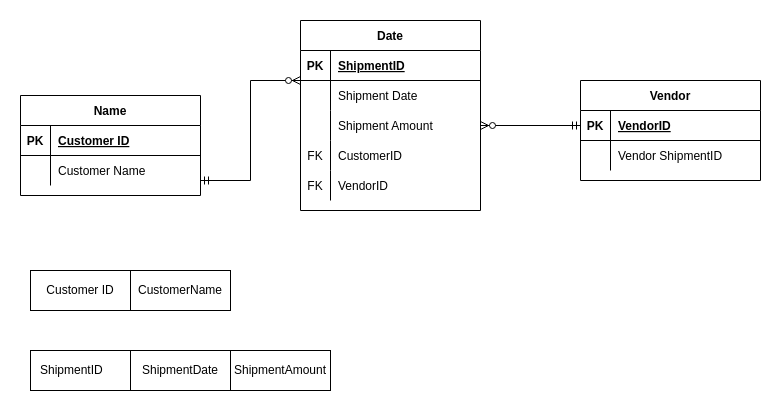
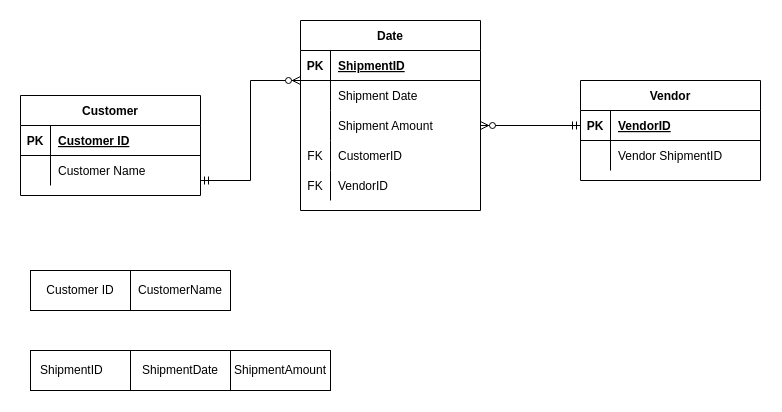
node "Name": label "Name" -> "Customer"
